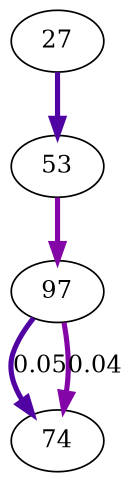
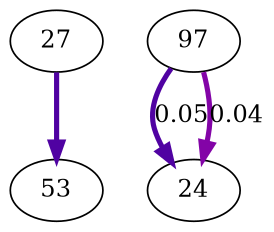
edge "53" -> "97": removed
node "74": label "74" -> "24"
